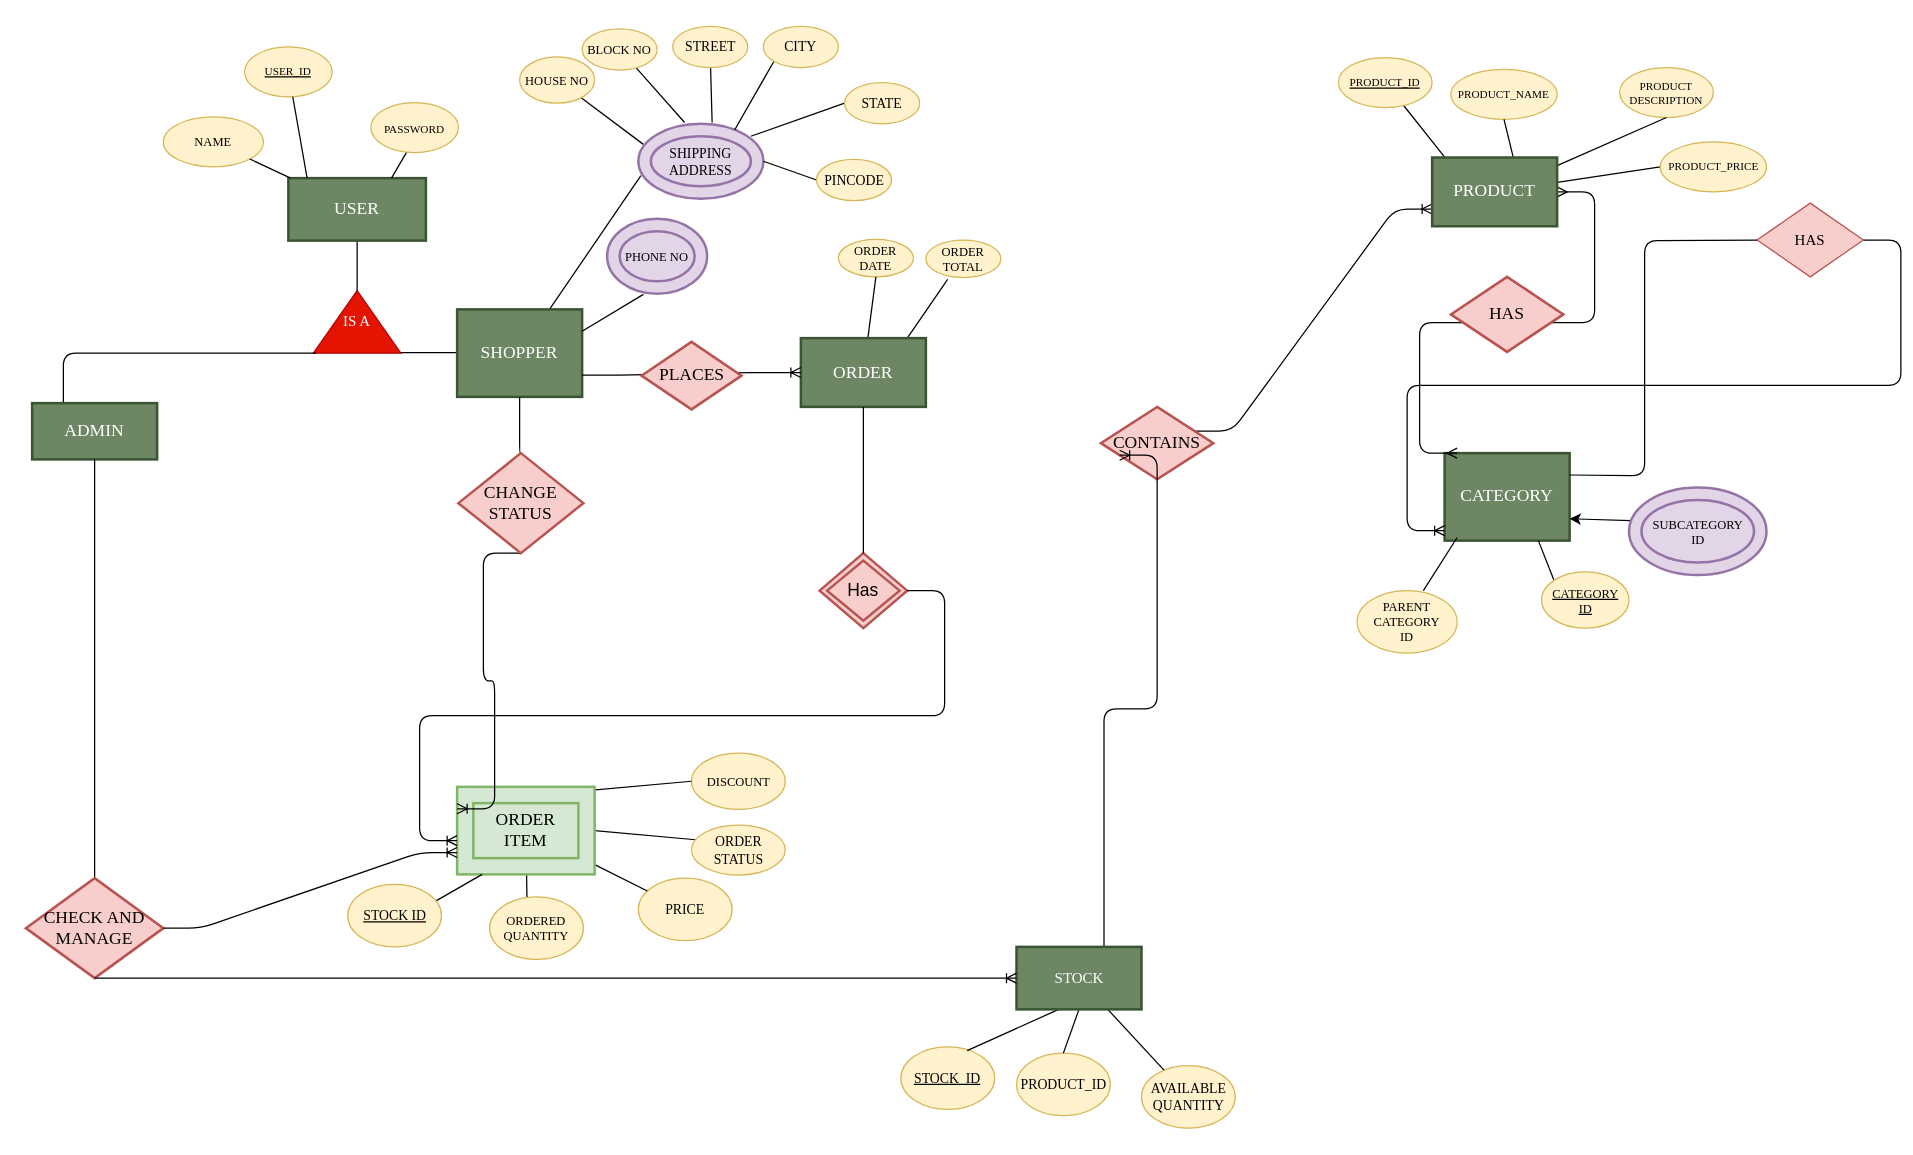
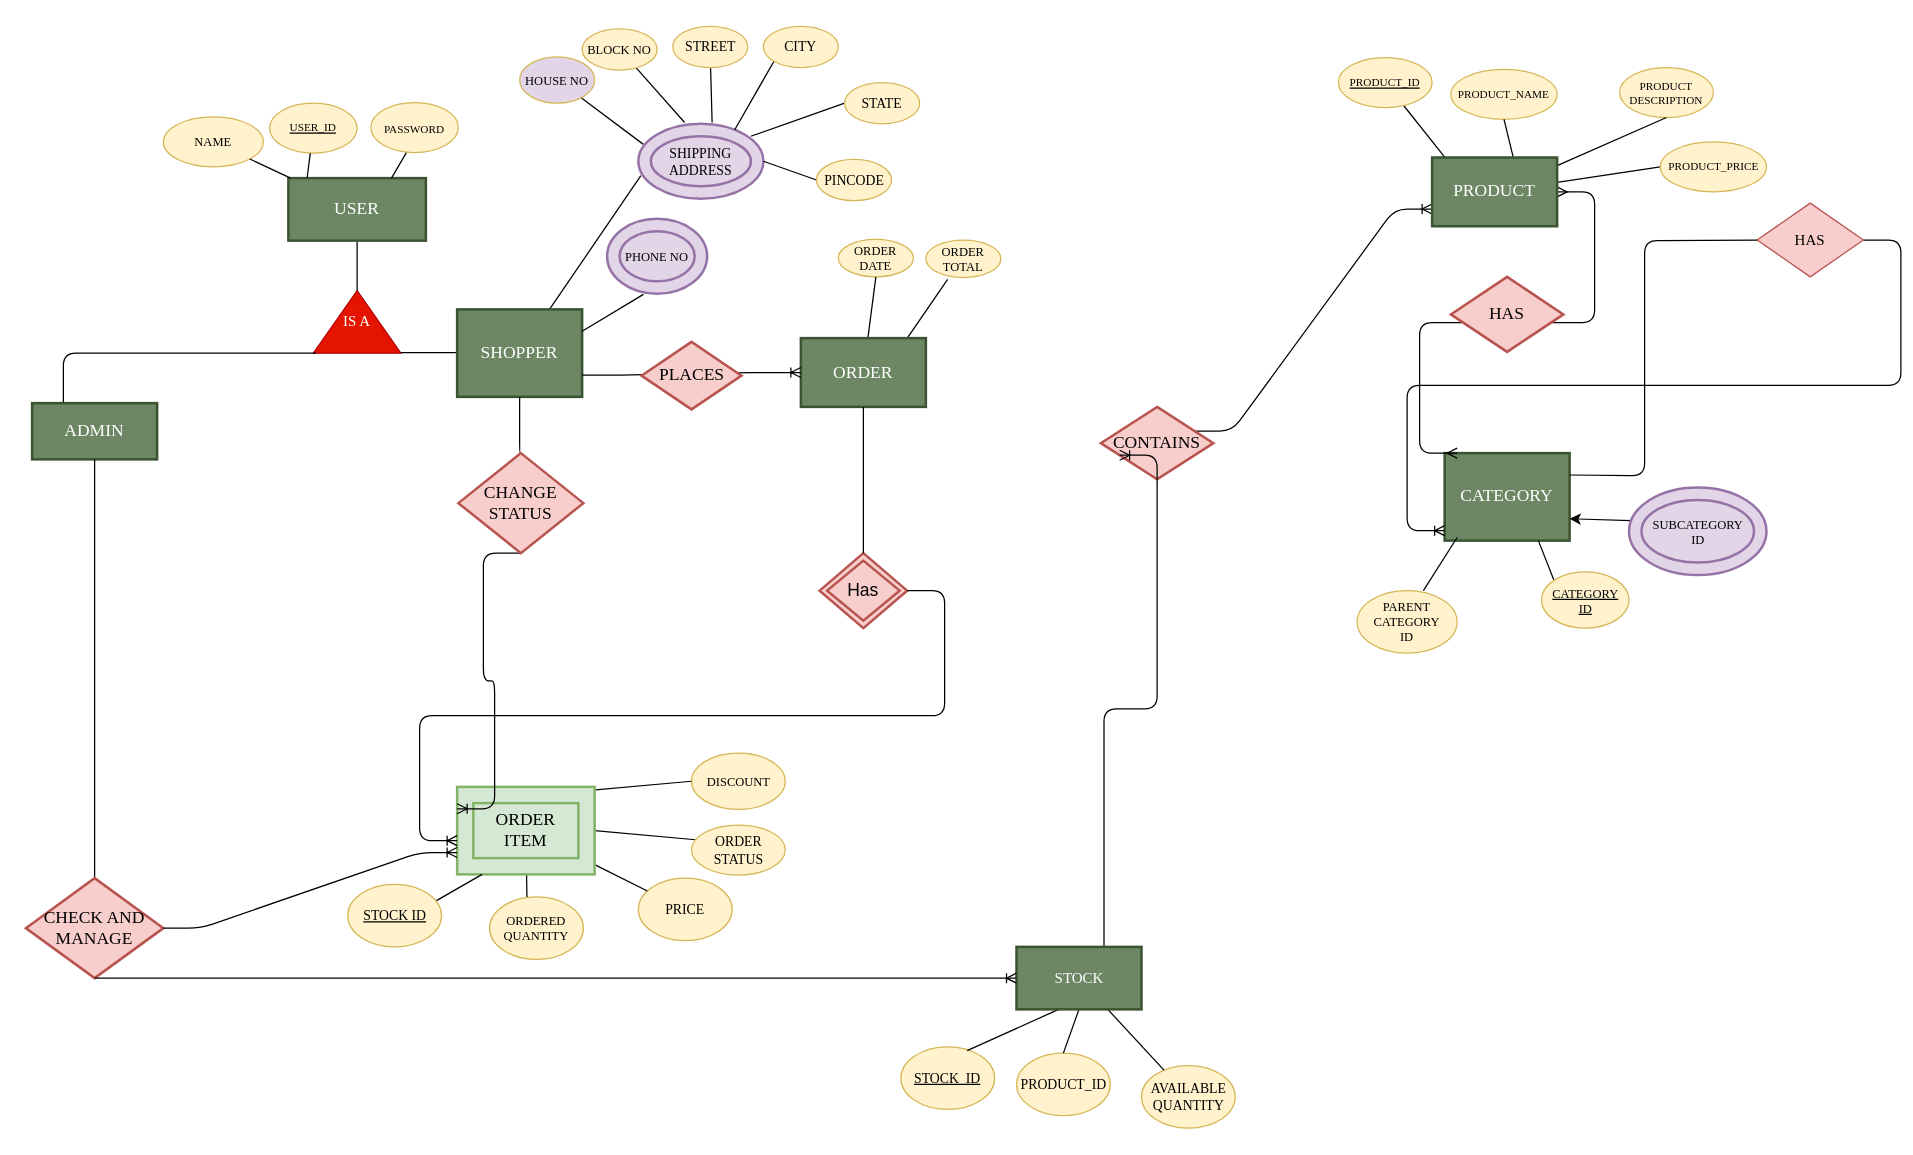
node "USER_ID": moved (288, 72) -> (313, 128)
node "HOUSE NO": fillcolor #fff2cc -> #e1d5e7
